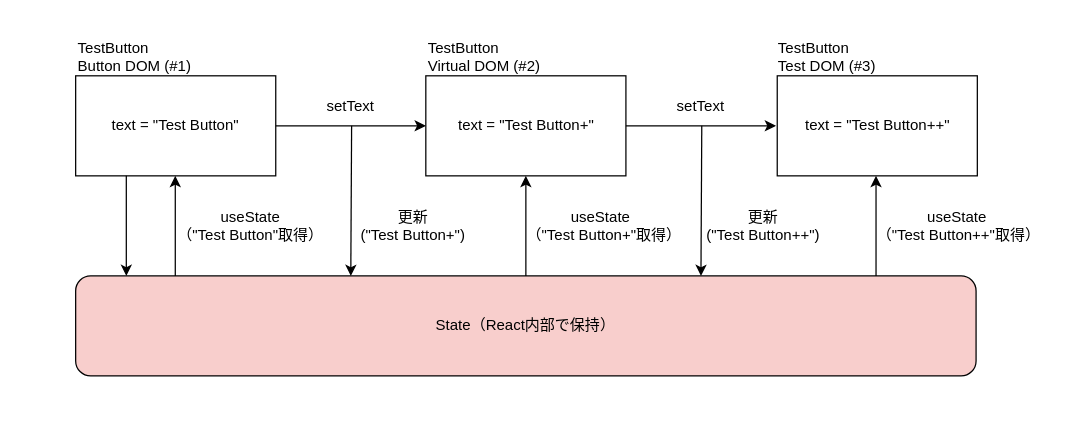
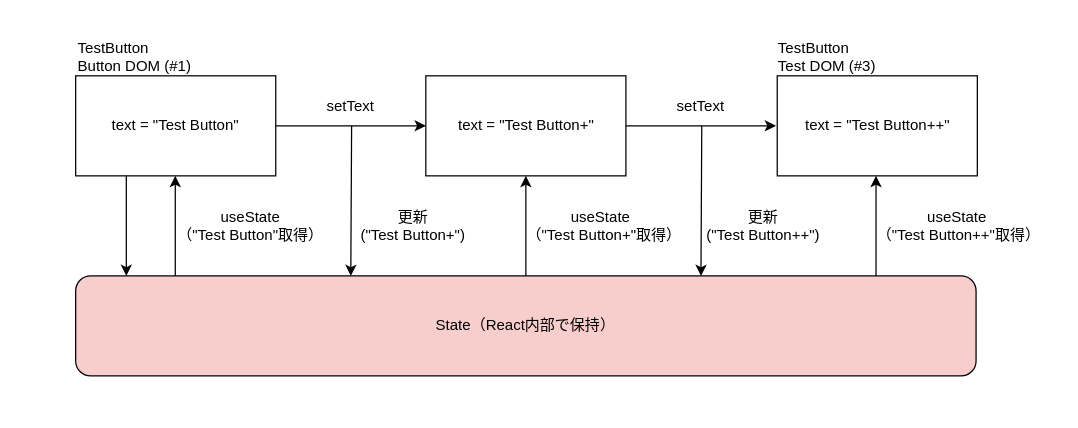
node "TestButton Virtual DOM (#2)": removed
